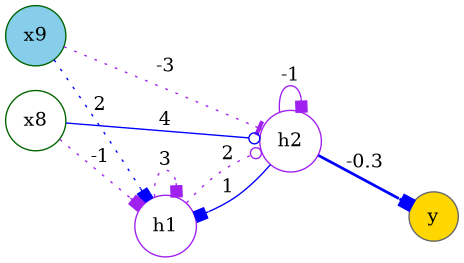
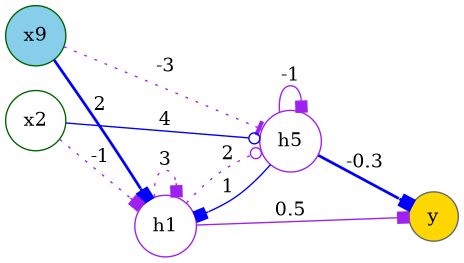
edge "x9" -> "h1": style dotted -> bold
node "x8": label "x8" -> "x2"
node "h2": label "h2" -> "h5"
edge "h1" -> "y": added, label "0.5"
